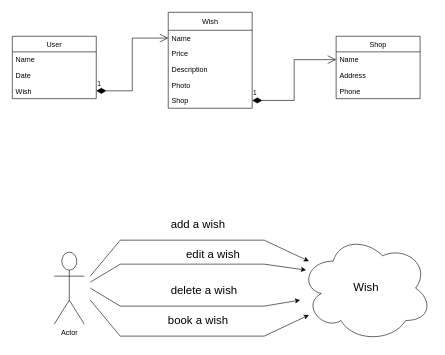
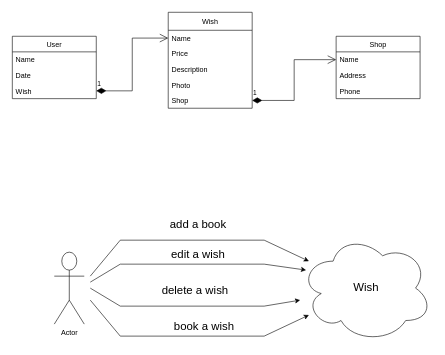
node "add a wish": label "add a wish" -> "add a book"
node "edit a wish": moved (213, 255) -> (198, 255)
node "delete a wish": moved (204, 291) -> (195, 291)
node "book a wish": moved (198, 321) -> (204, 327)
